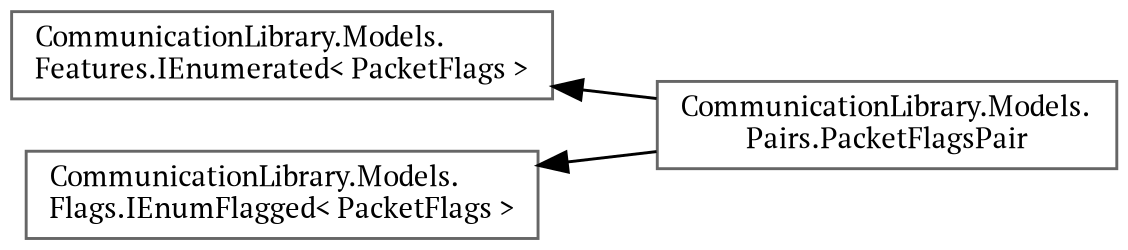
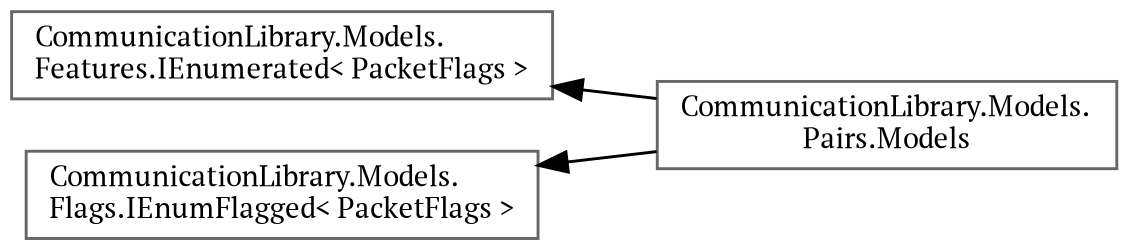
node "CommunicationLibrary.Models. Pairs.PacketFlagsPair": label "CommunicationLibrary.Models. Pairs.PacketFlagsPair" -> "CommunicationLibrary.Models. Pairs.Models"
